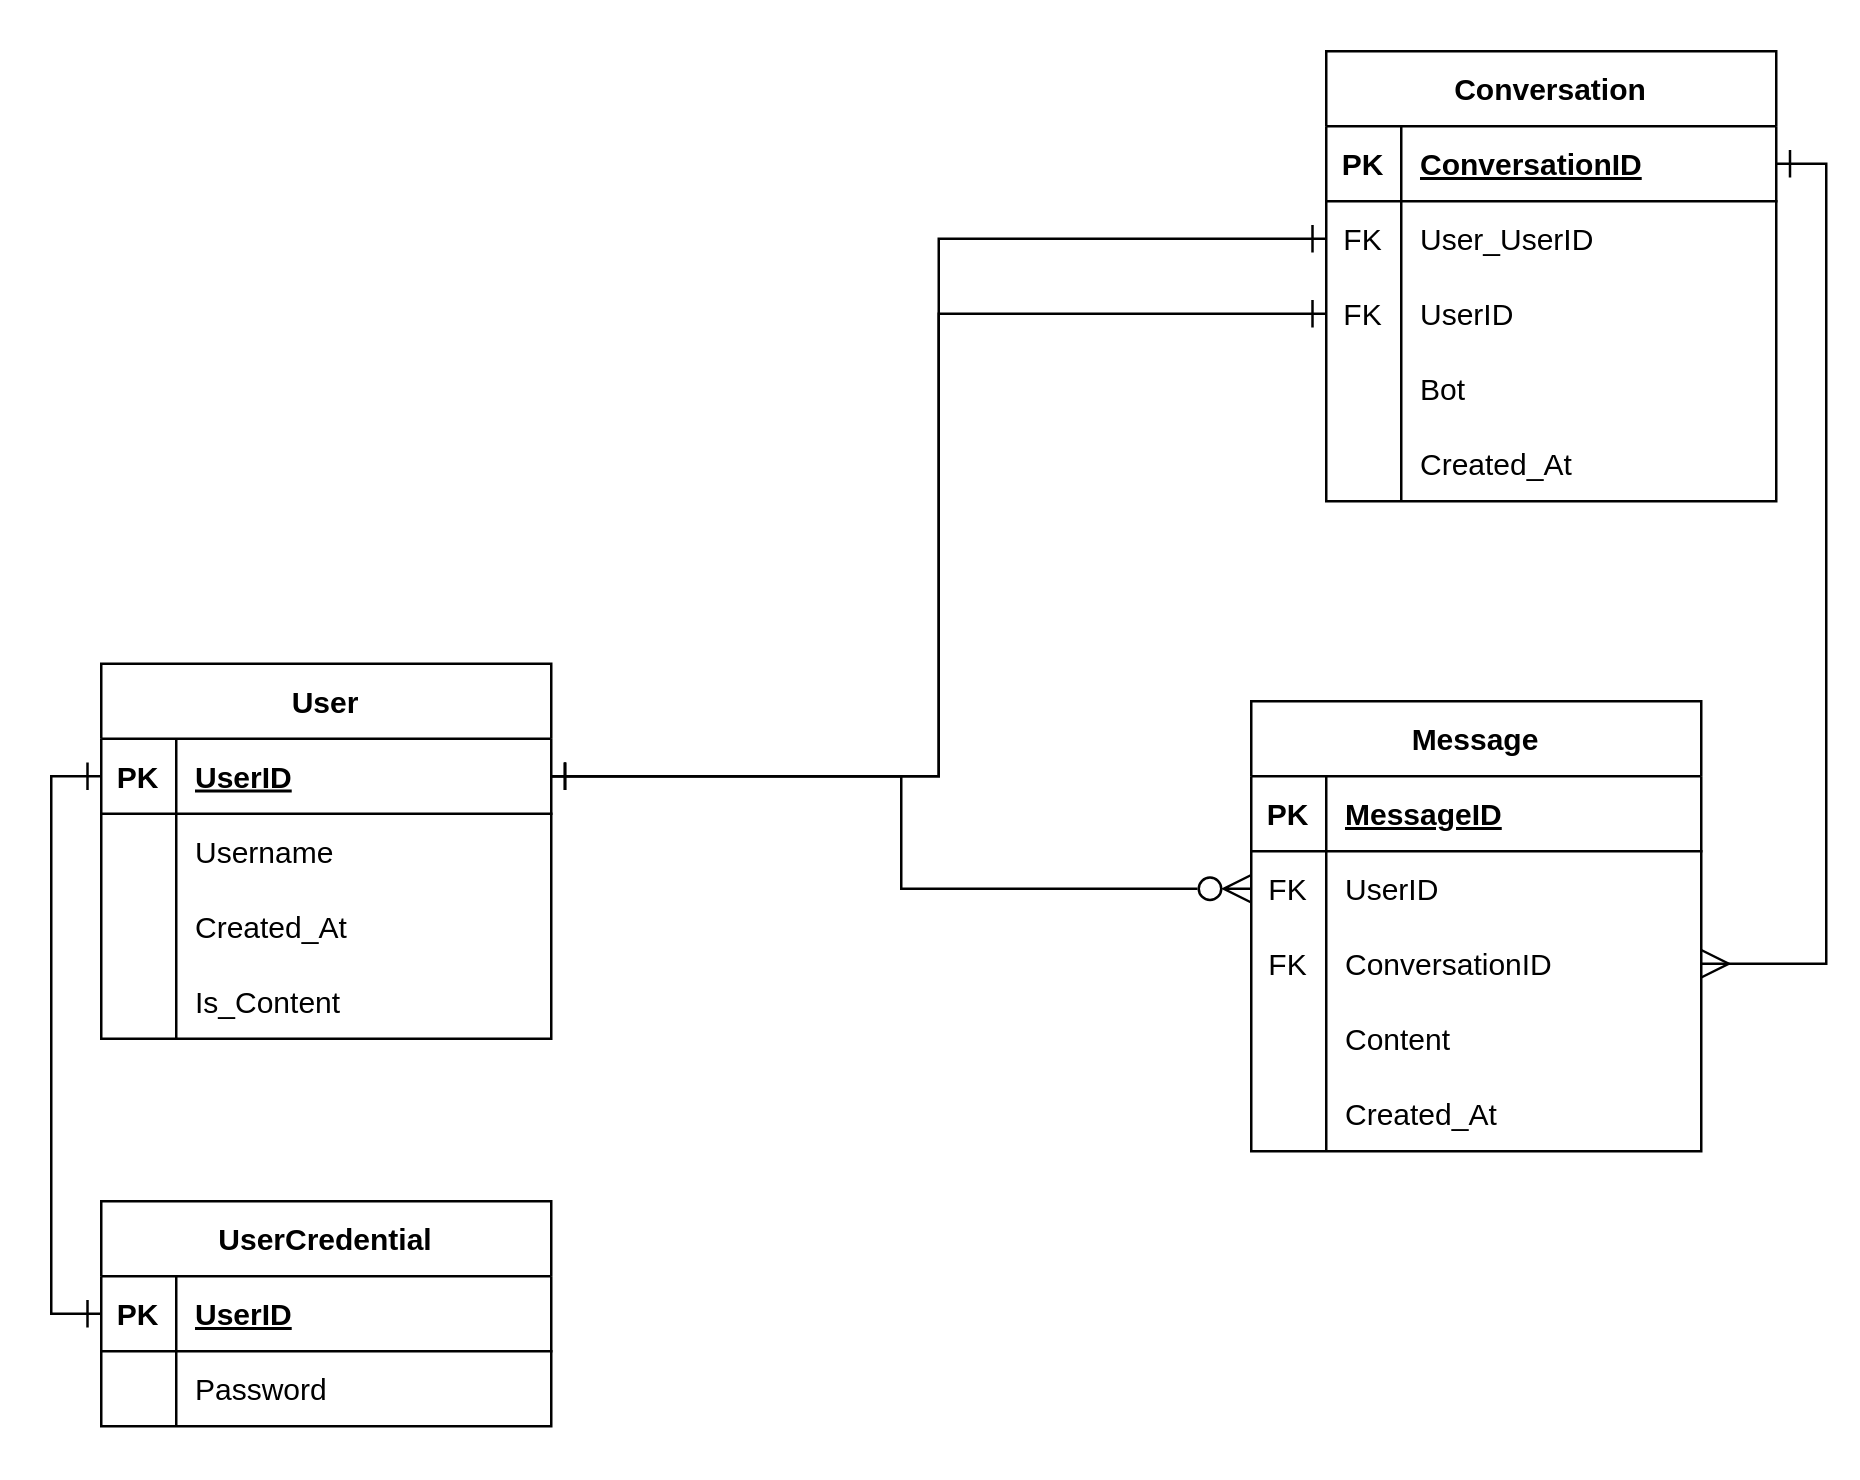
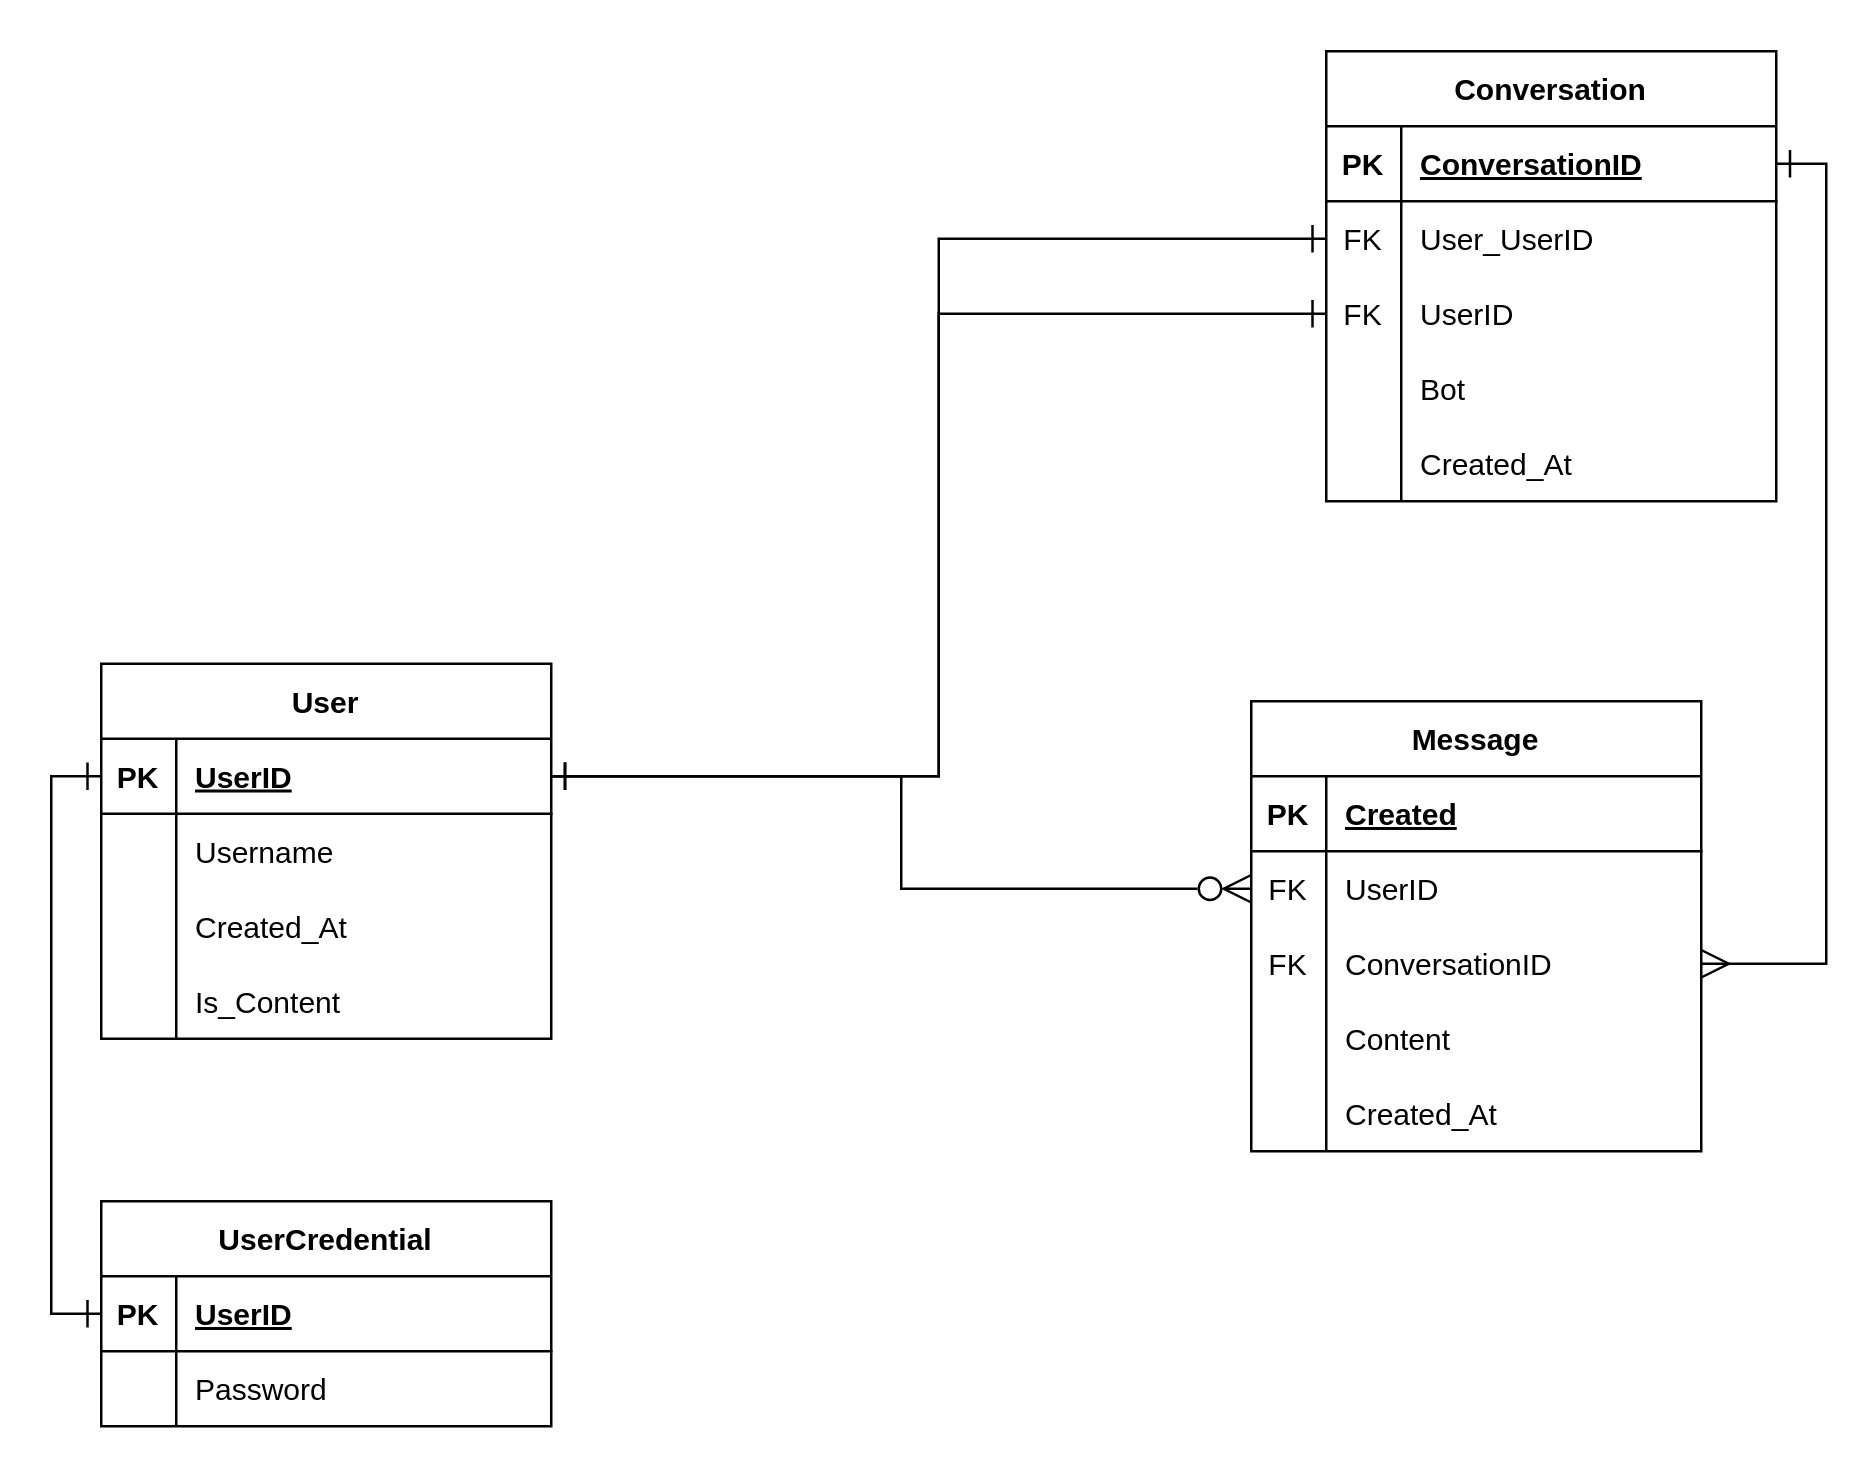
node "MessageID": label "MessageID" -> "Created"
